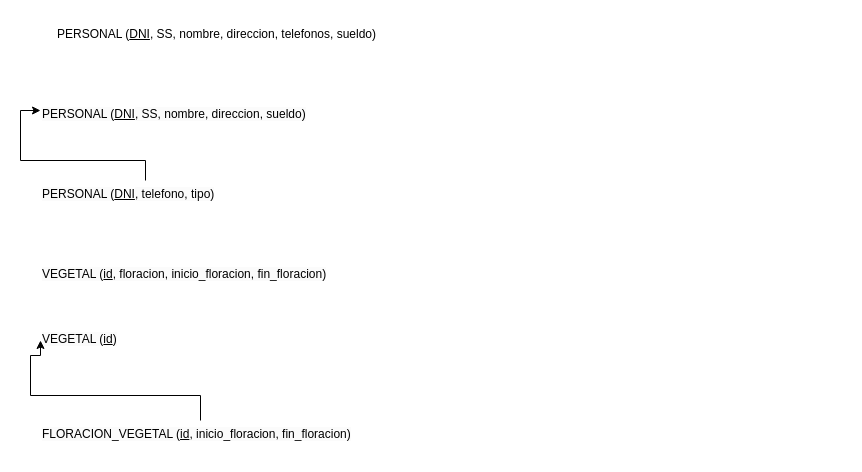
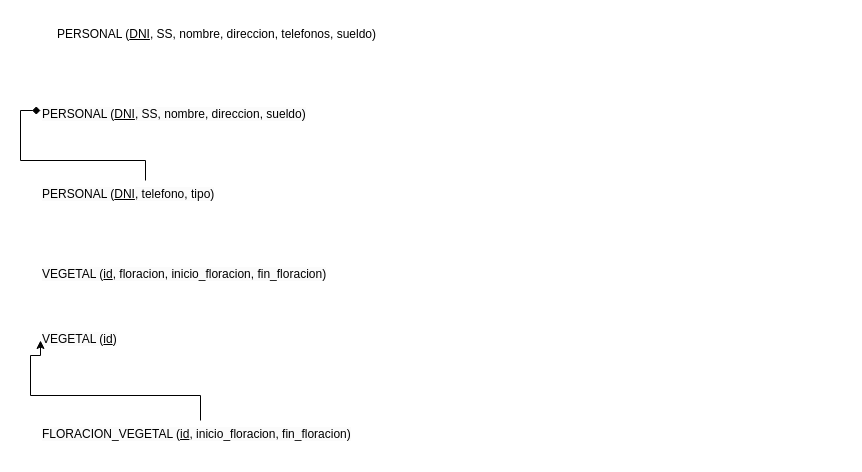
edge "PERSONAL (DNI, telefono, tipo)" -> "PERSONAL (DNI, SS, nombre, direccion, sueldo)": arrowhead classic -> diamond
